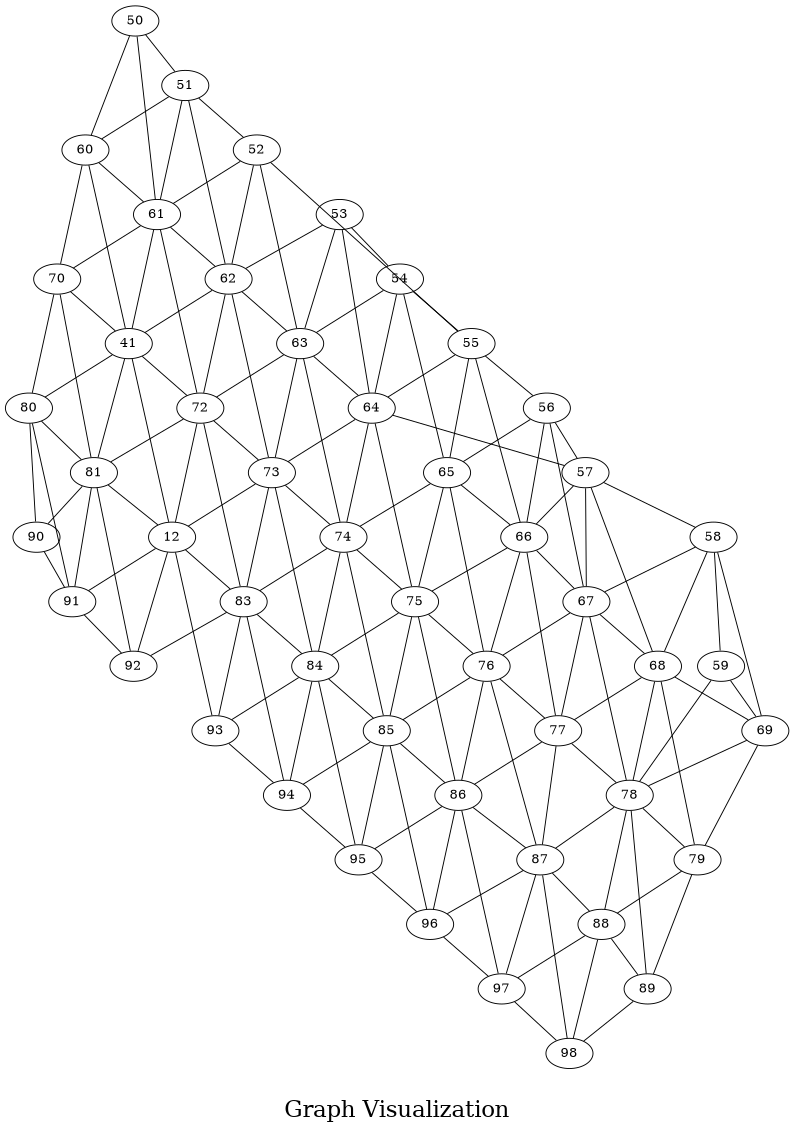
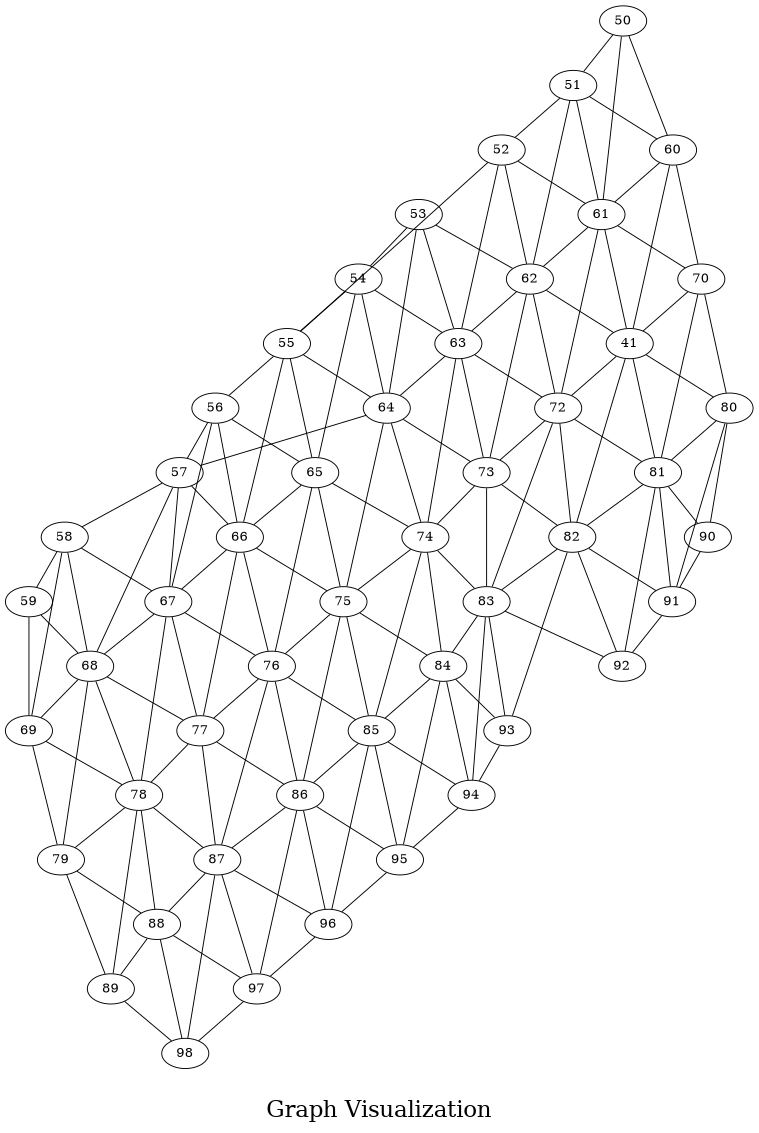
node "12": label "12" -> "82"
edge "73" -- "84": removed
edge "59" -- "78": now "59" -- "68"
